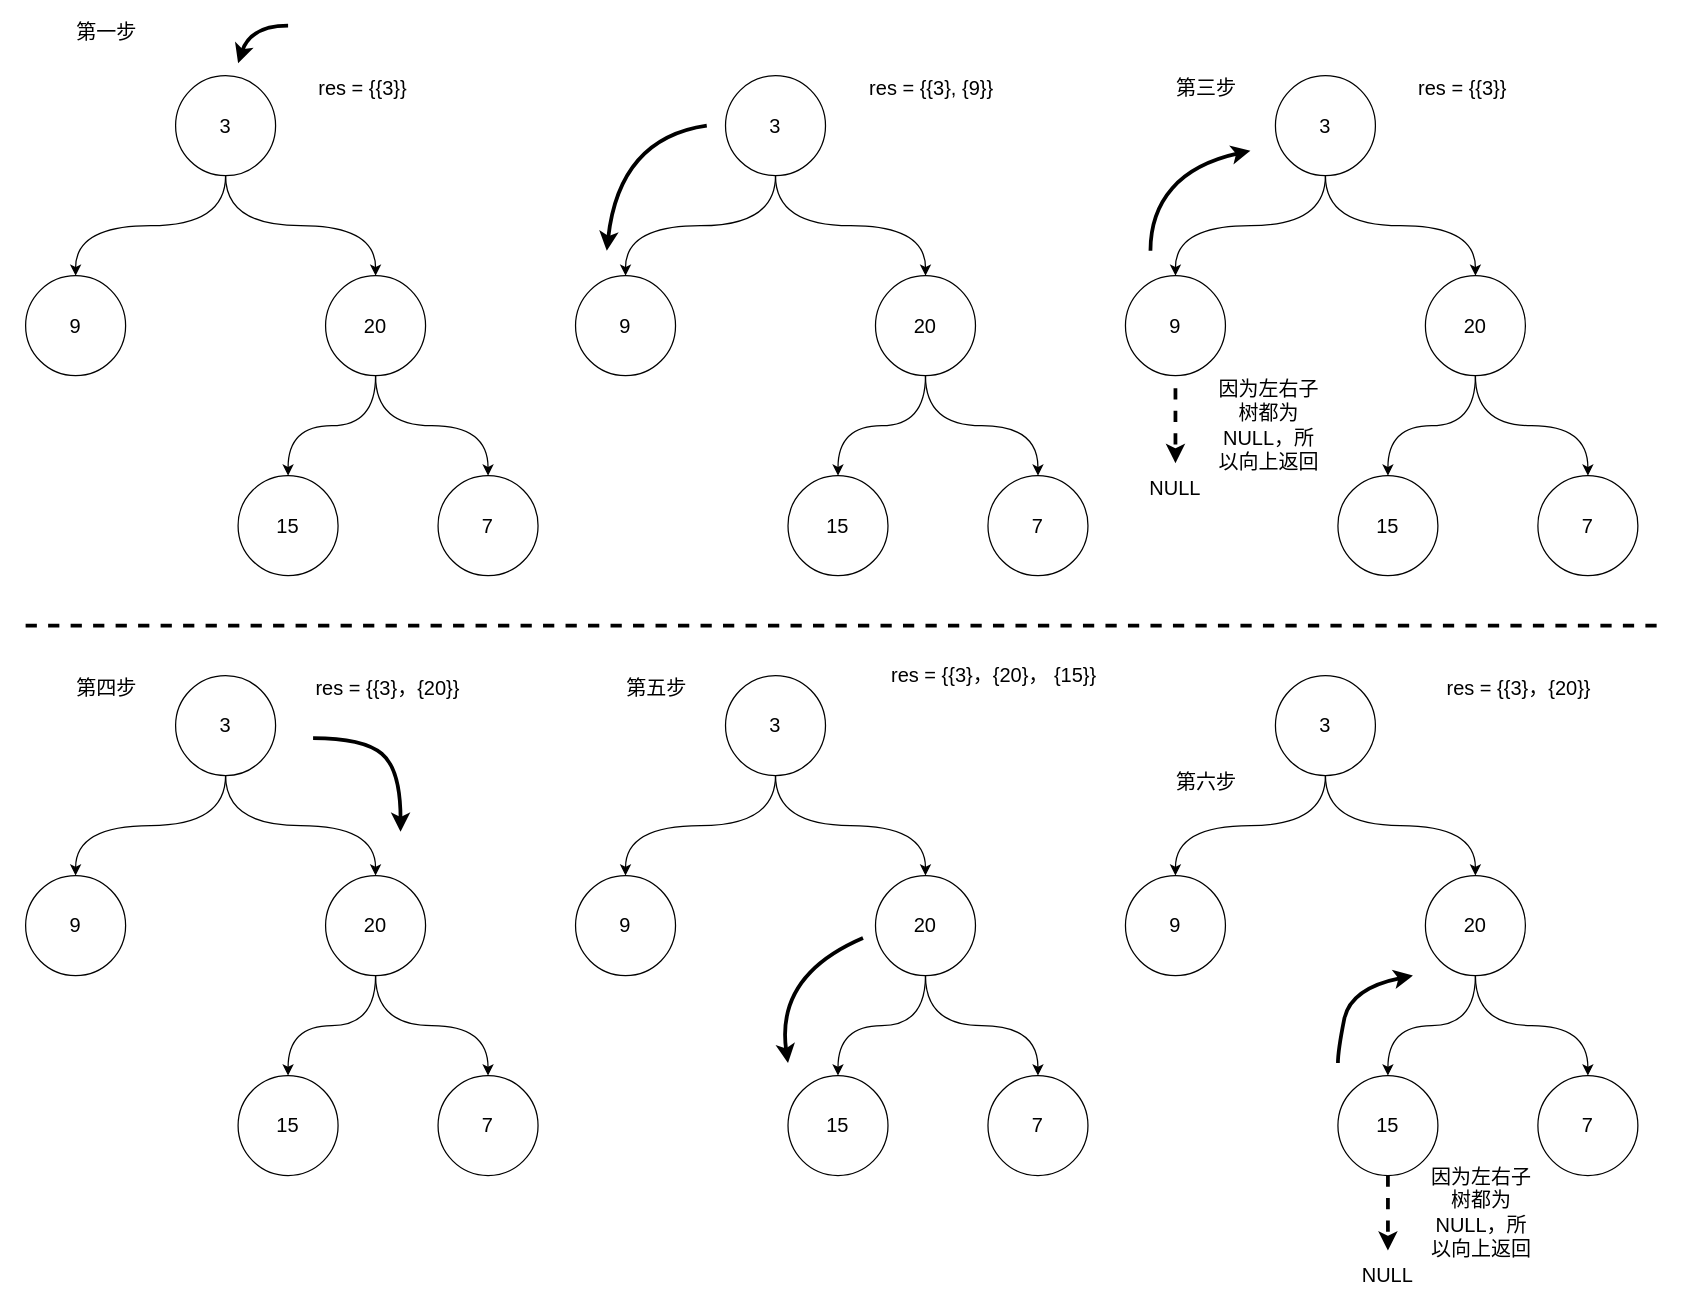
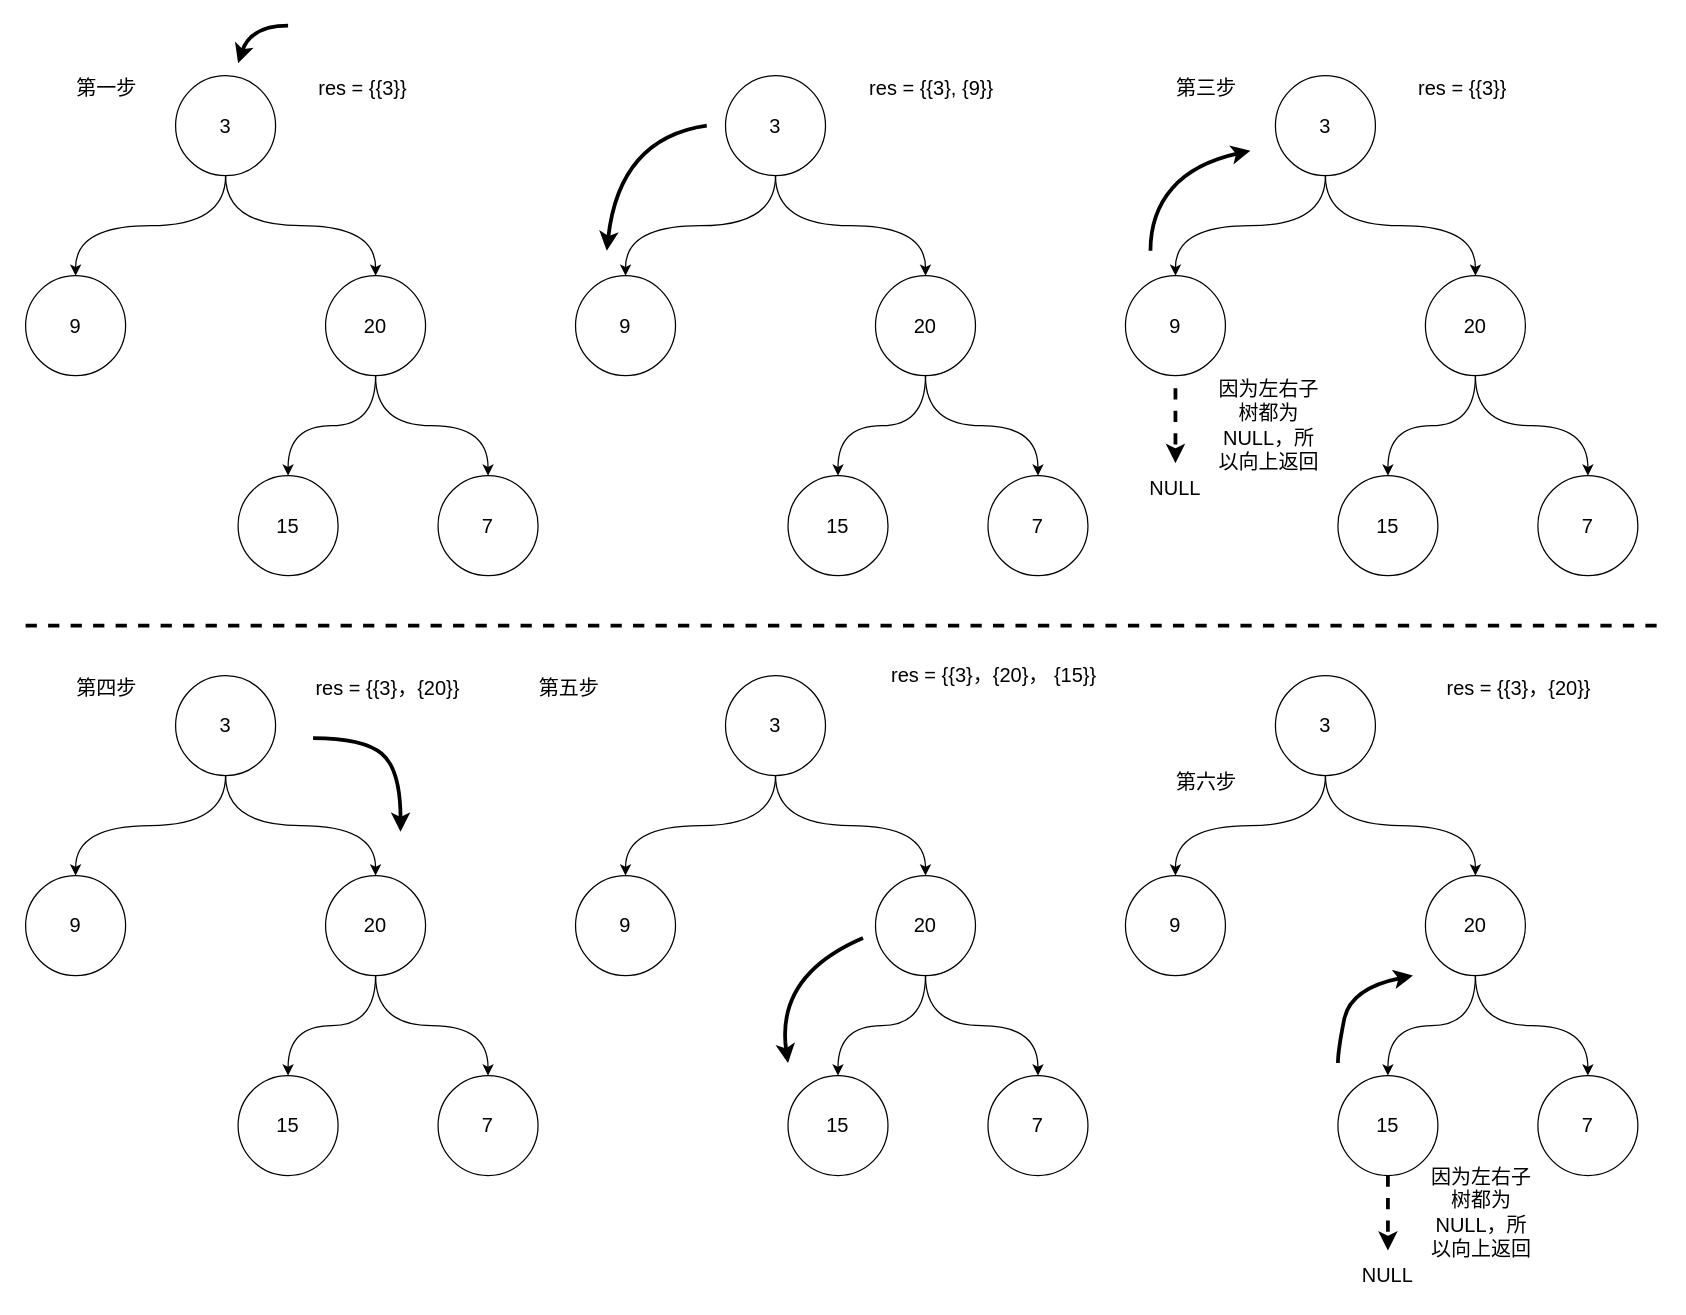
node "第一步": moved (107, 32) -> (107, 88)
node "第五步": moved (657, 688) -> (569, 688)
